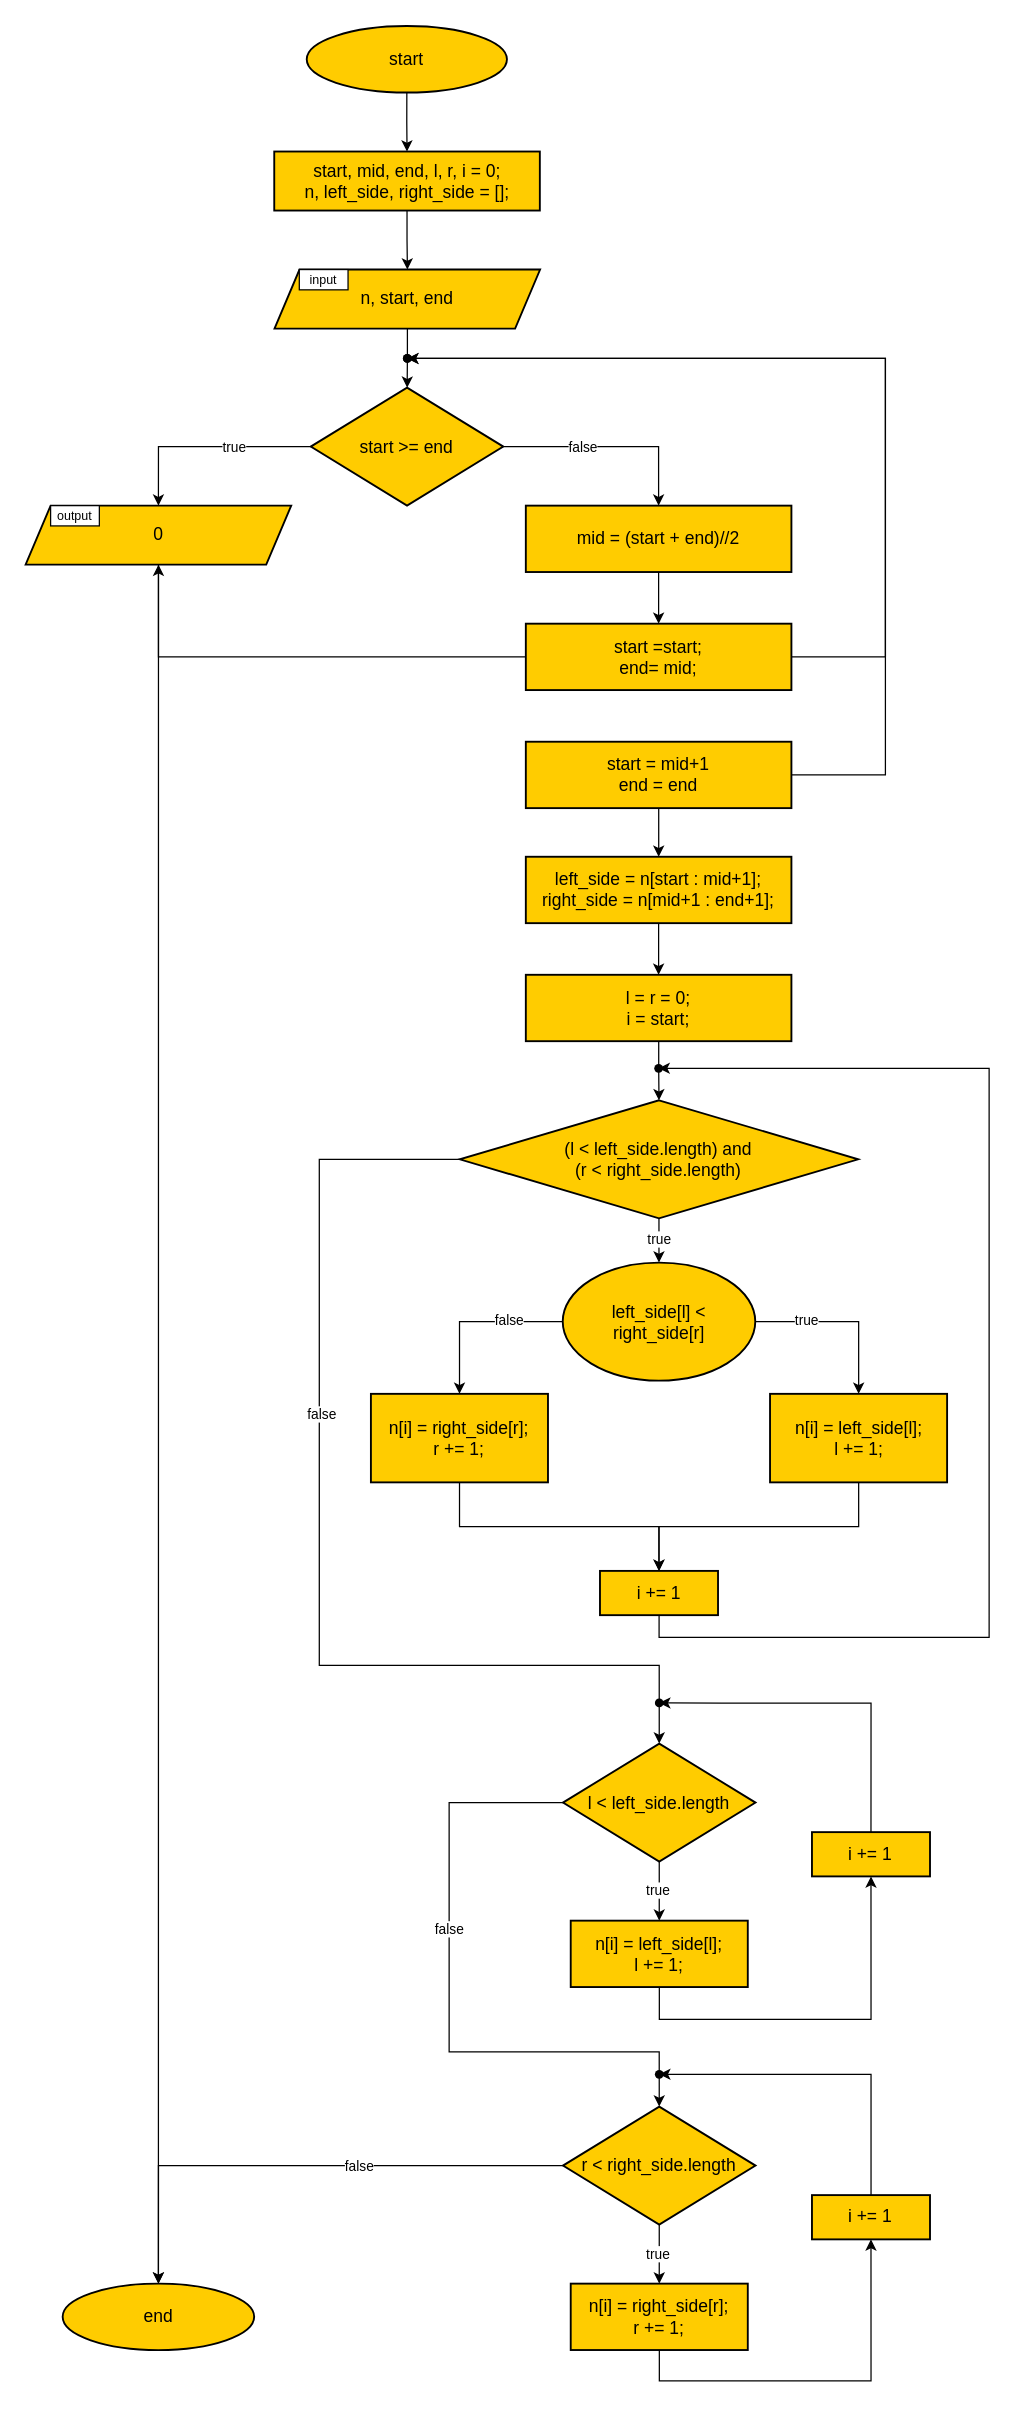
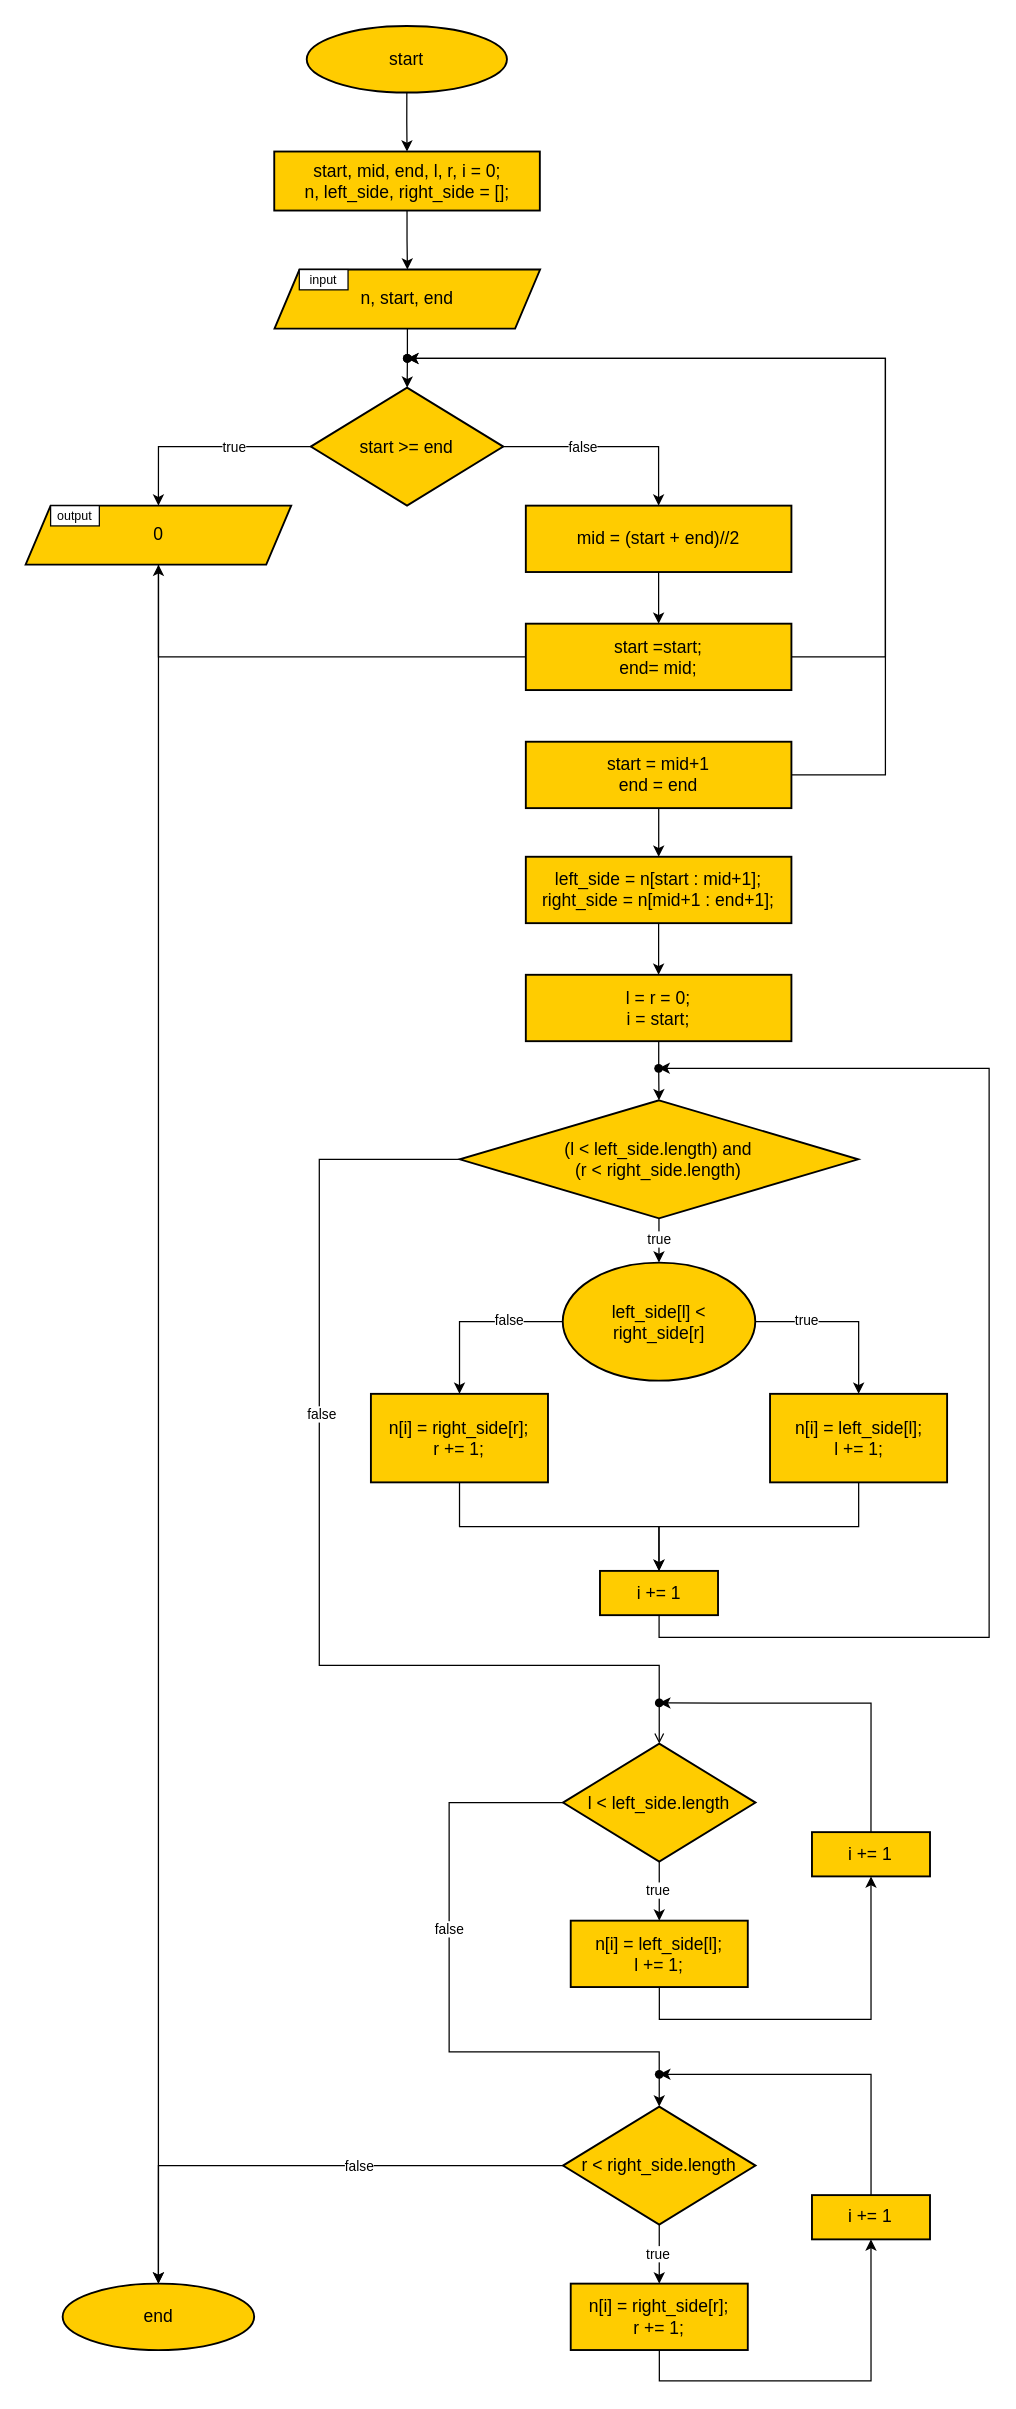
edge "(l < left_side.length) and(r < right_side.length)" -> "l < left_side.length": arrowhead classic -> open
